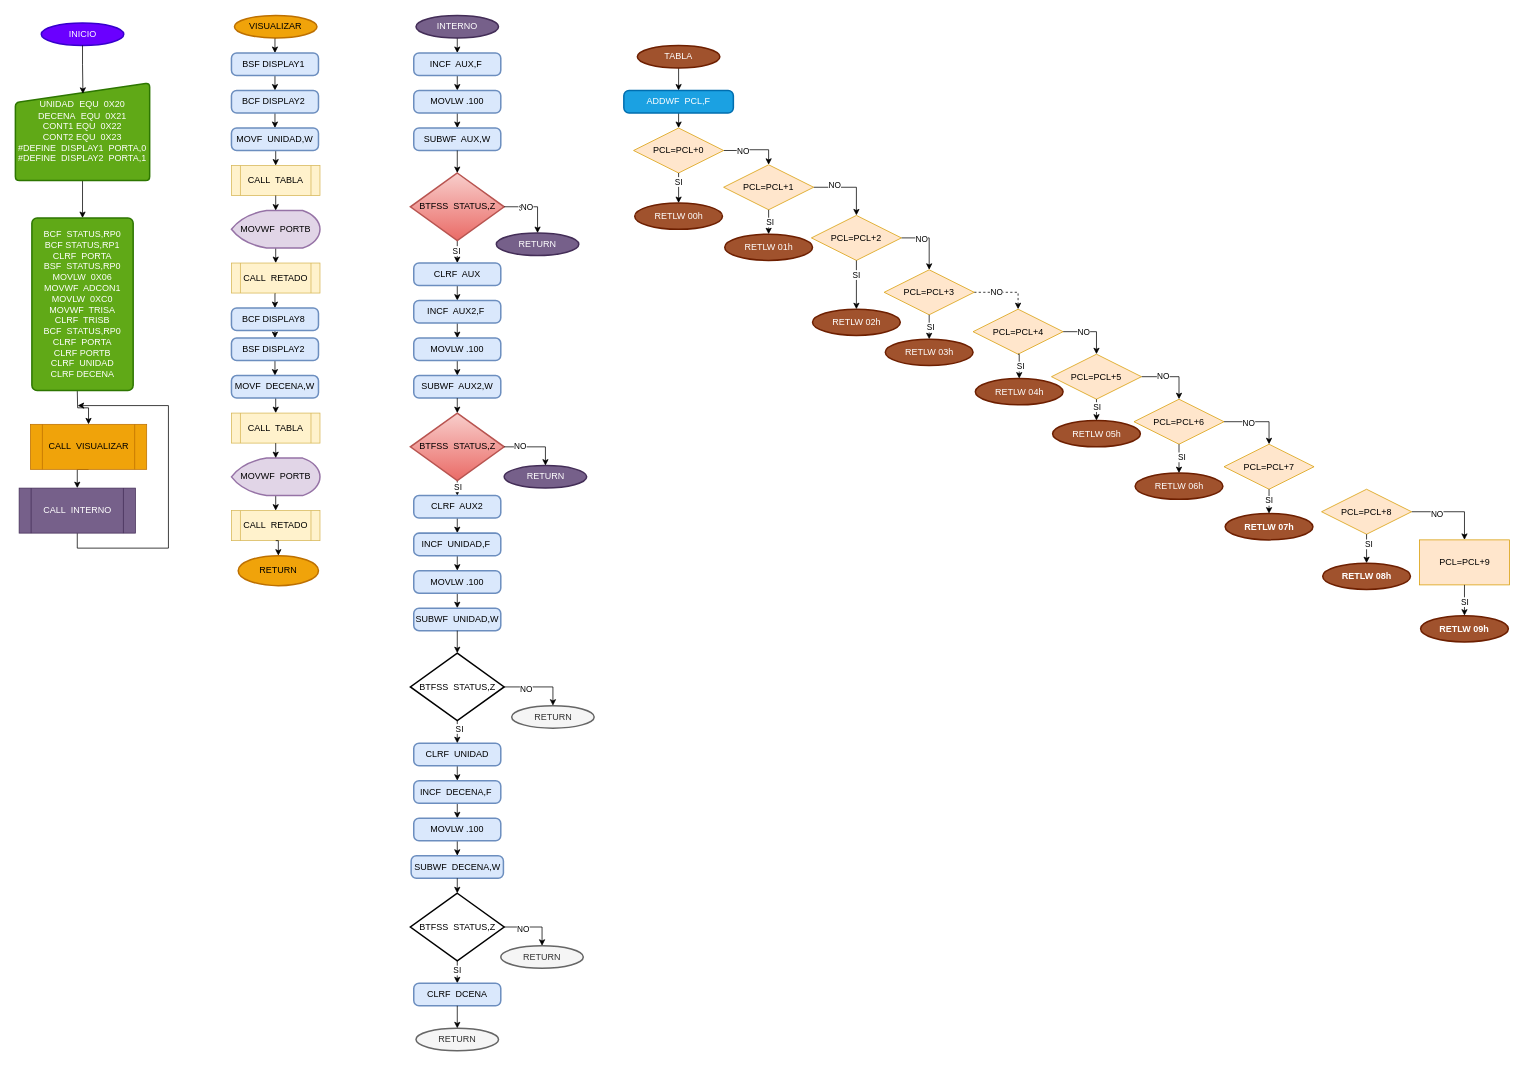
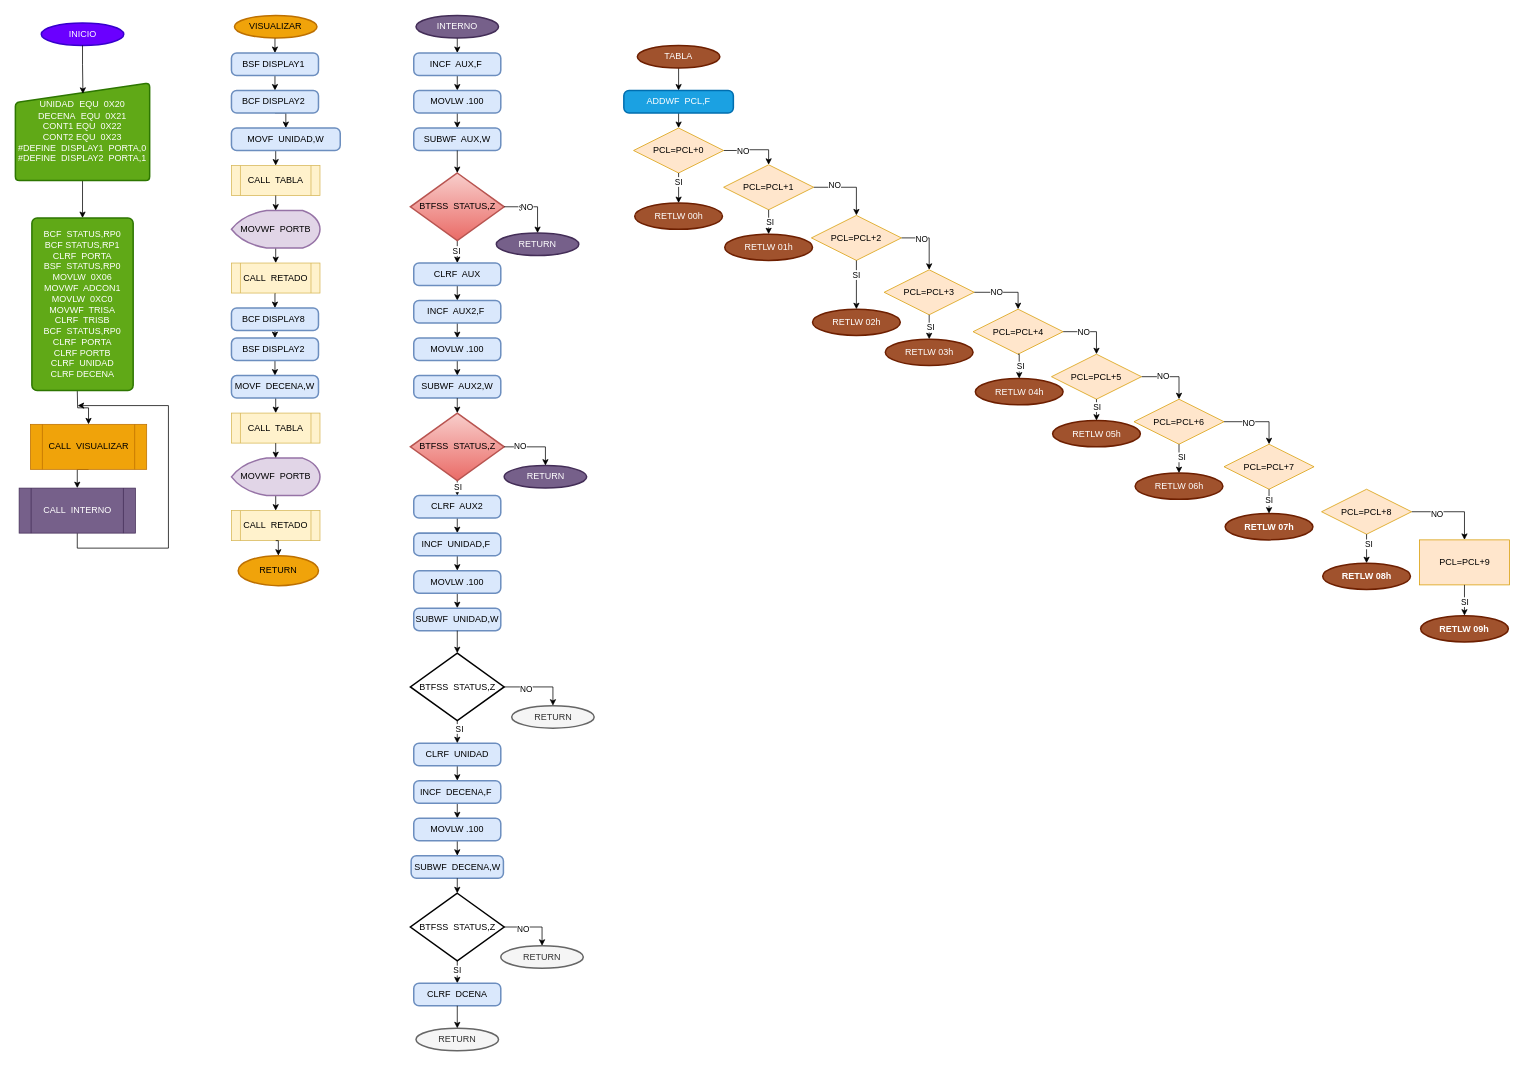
node "MOVF UNIDAD,W": size 87x23 -> 109x23
edge "PCL=PCL+3" -> "PCL=PCL+4": style dashed -> solid
